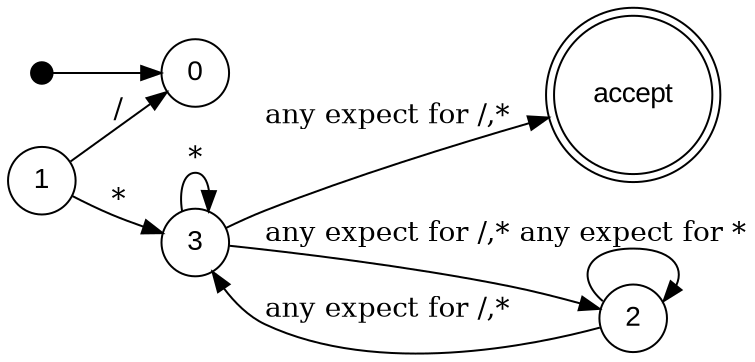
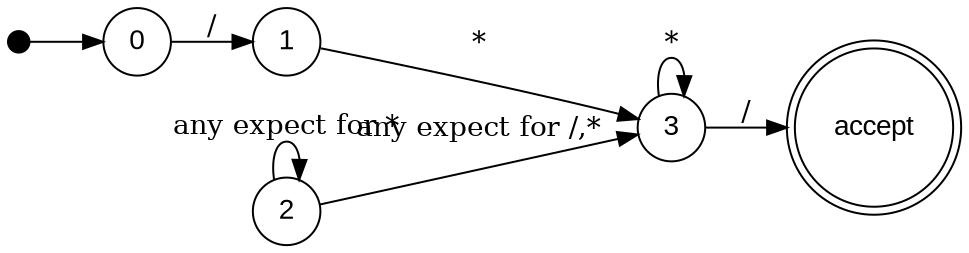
edge "3" -> "accept": label "any expect for /,*" -> "/"
edge "1" -> "0": reversed
edge "3" -> "2": removed, label "any expect for /,*"
